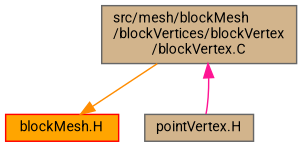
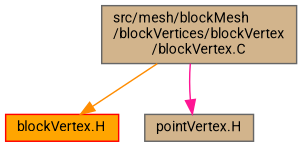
edge "pointVertex.H" -> "src/mesh/blockMesh /blockVertices/blockVertex /blockVertex.C": reversed
node "blockMesh.H": label "blockMesh.H" -> "blockVertex.H"
